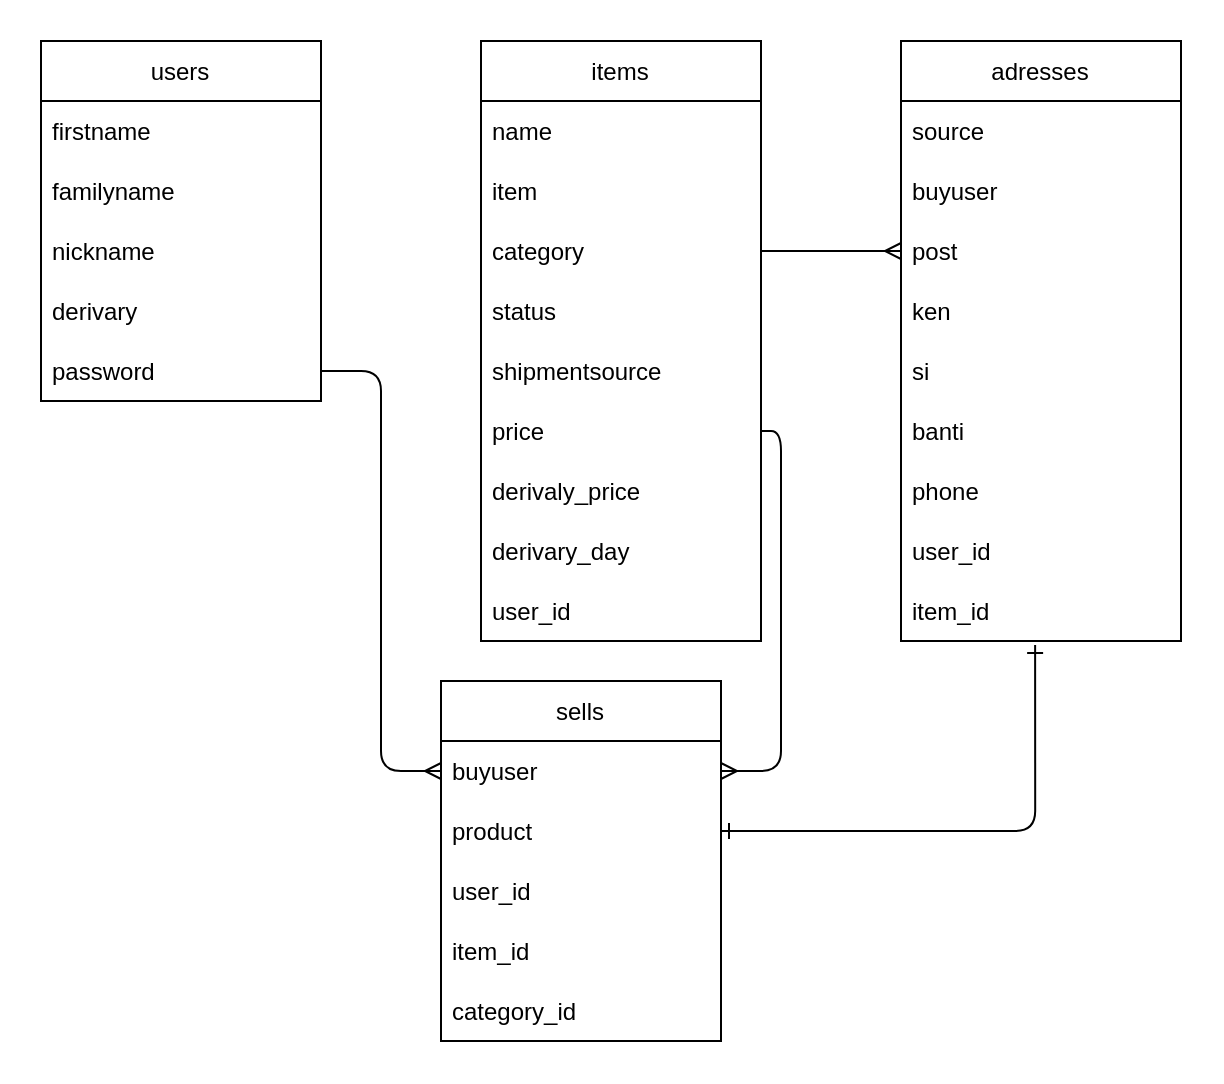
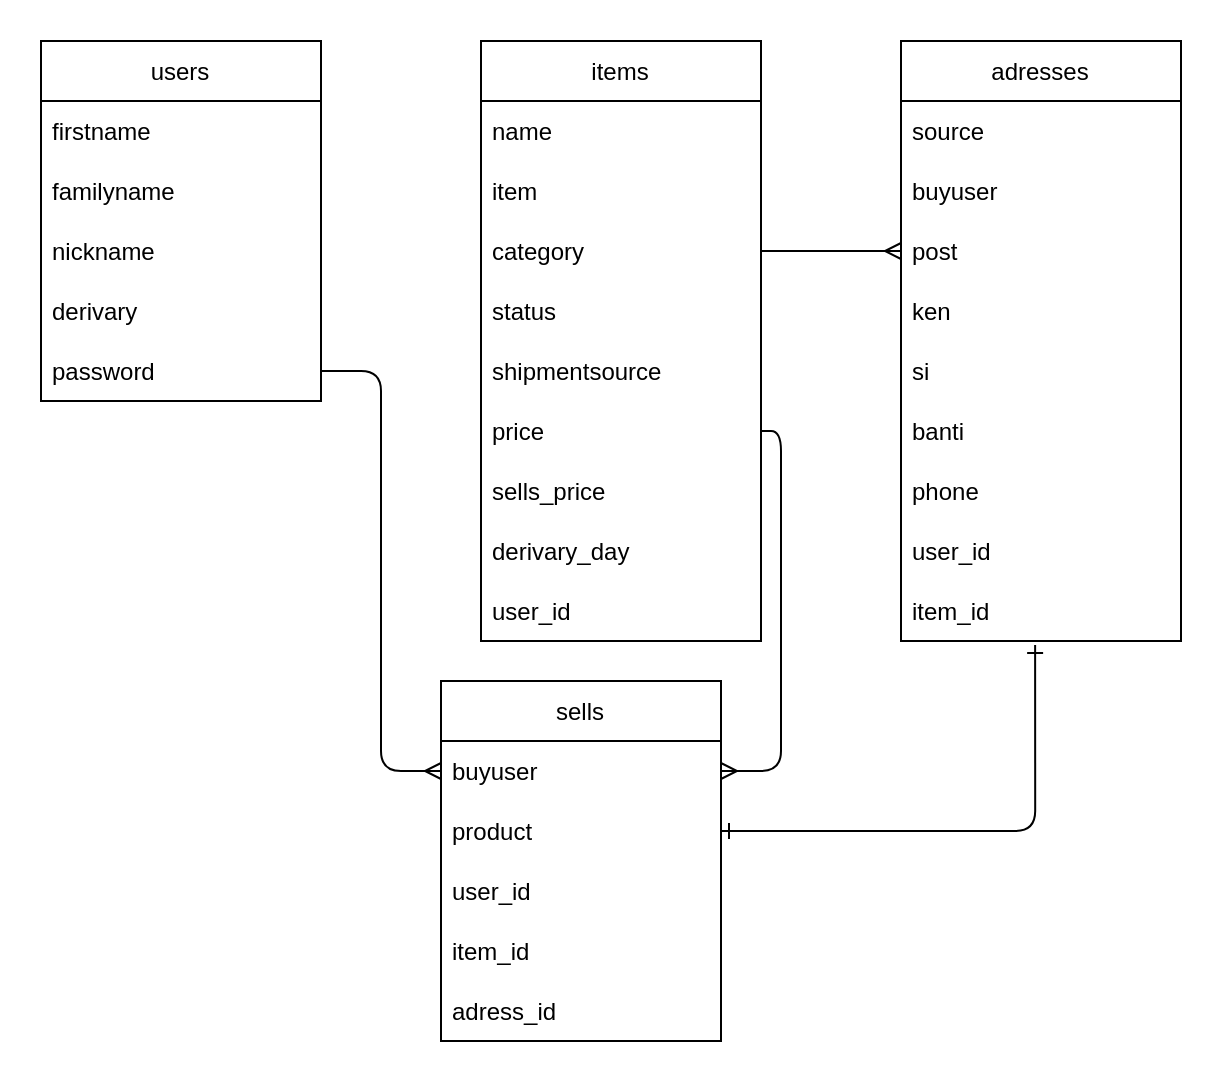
node "derivaly_price": label "derivaly_price" -> "sells_price"
node "category_id": label "category_id" -> "adress_id"
